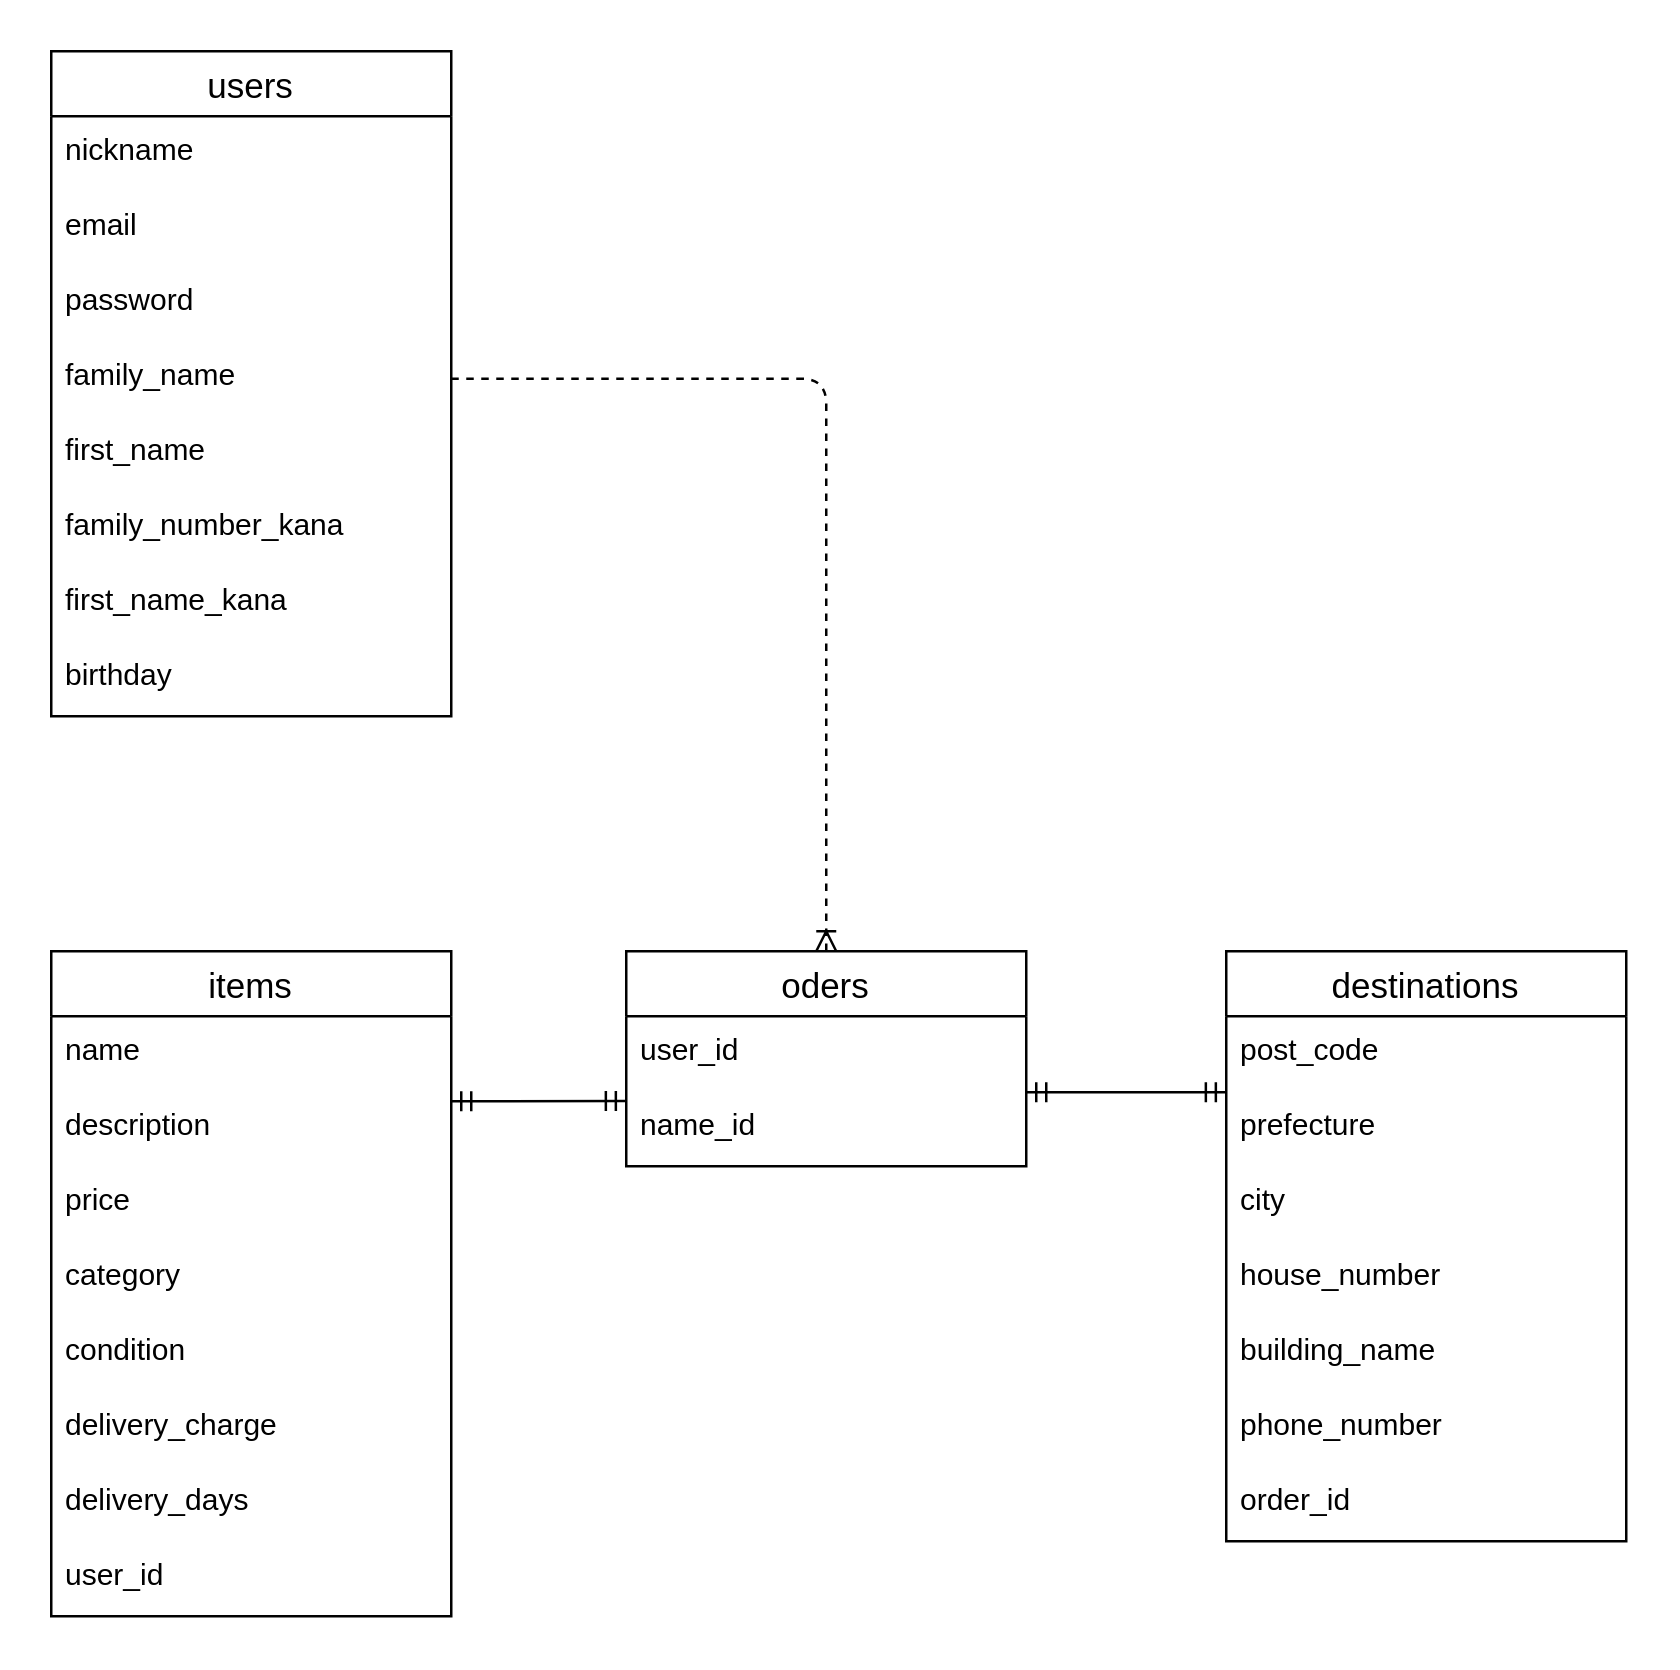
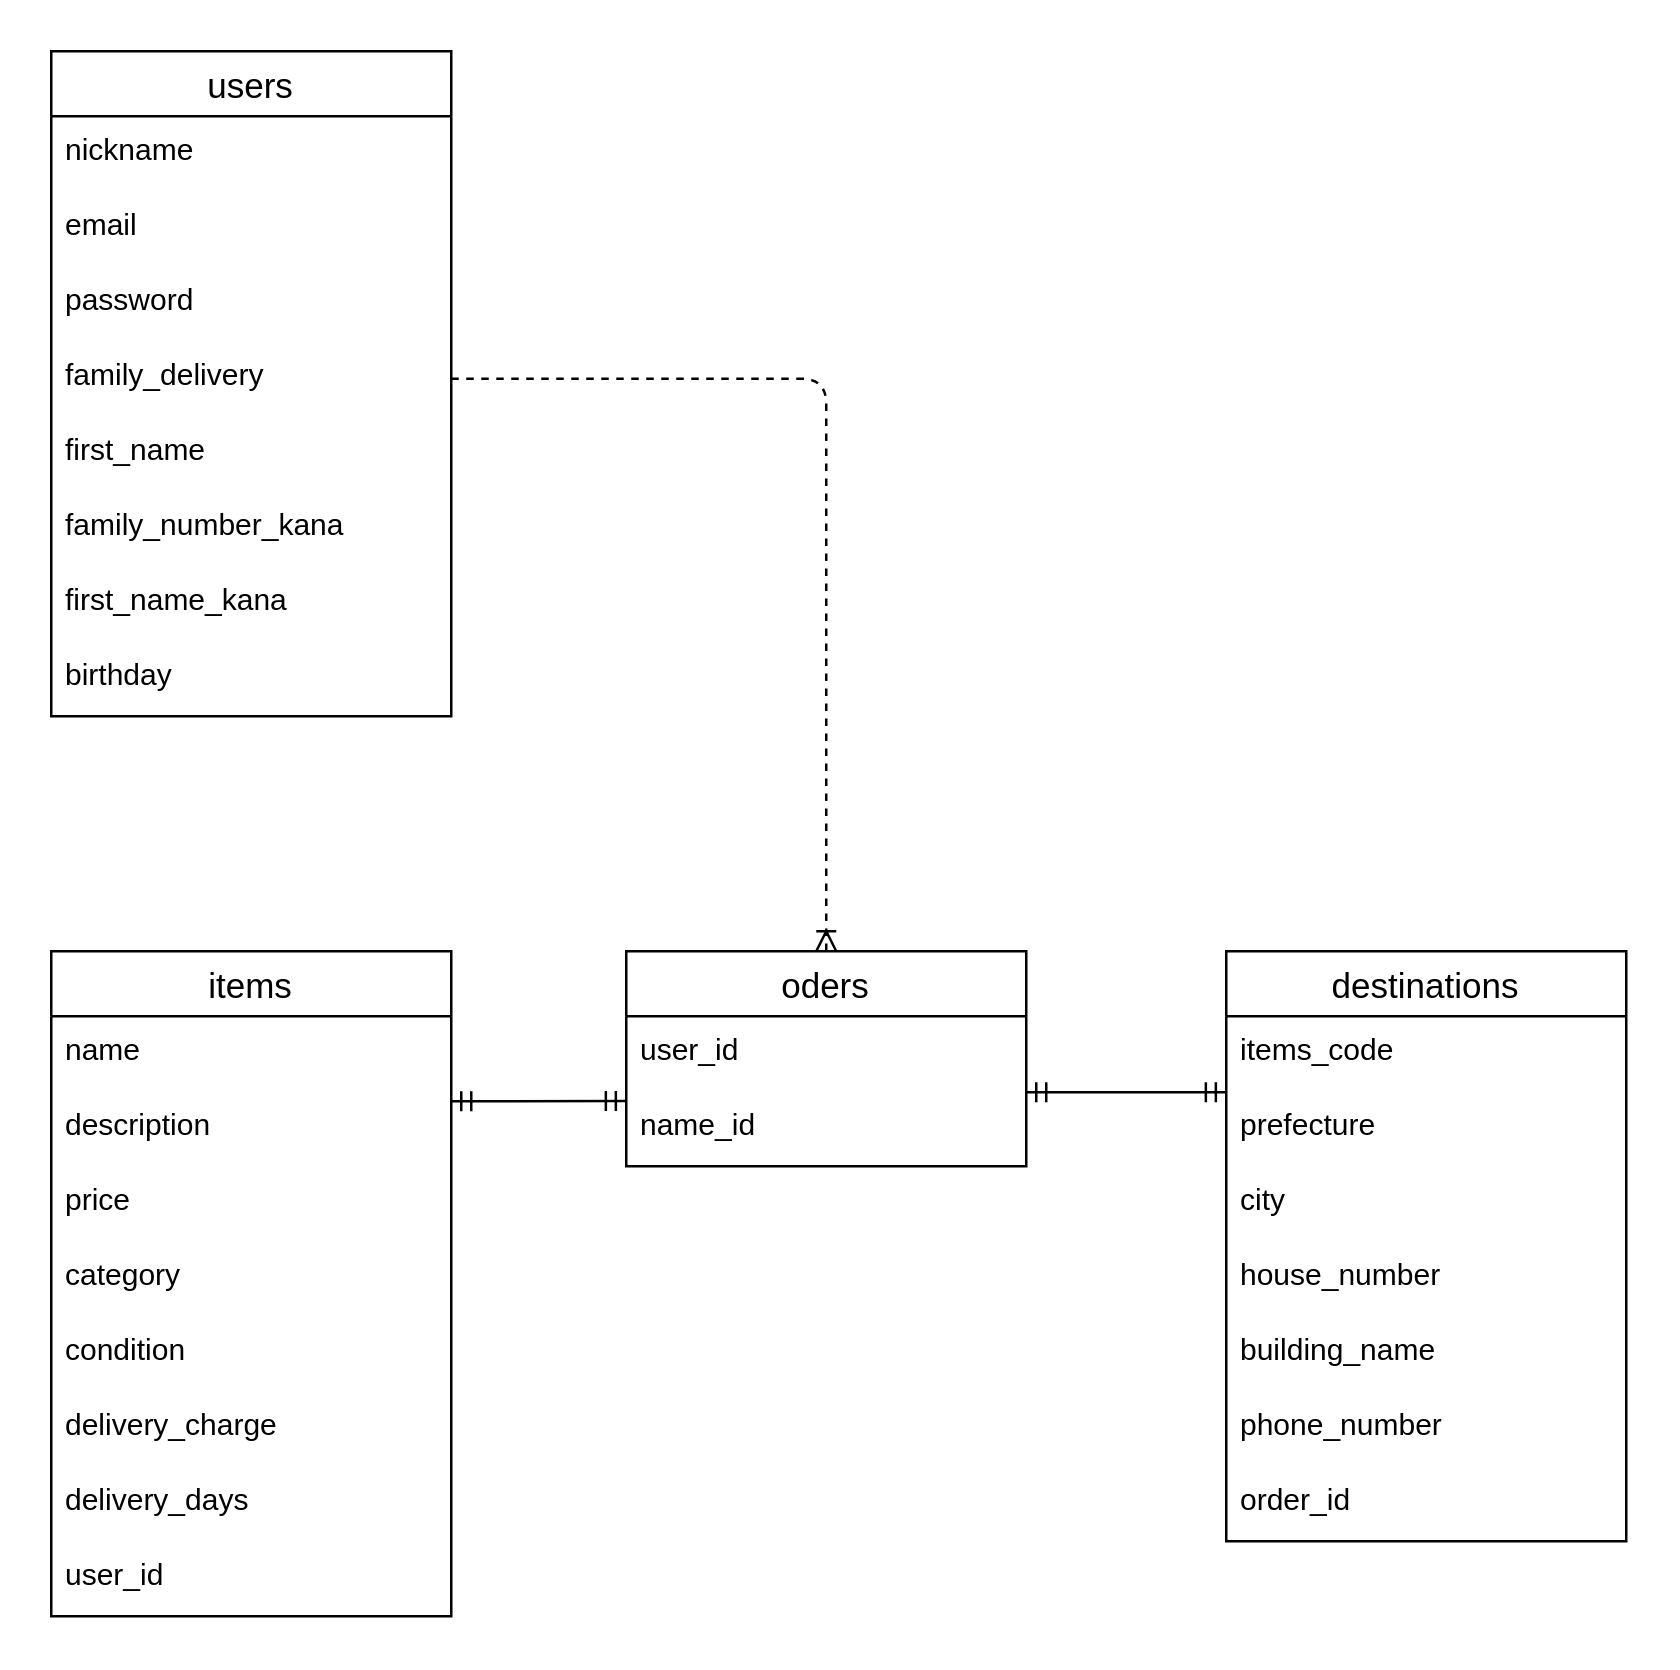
node "family_name": label "family_name" -> "family_delivery"
node "post_code": label "post_code" -> "items_code"
